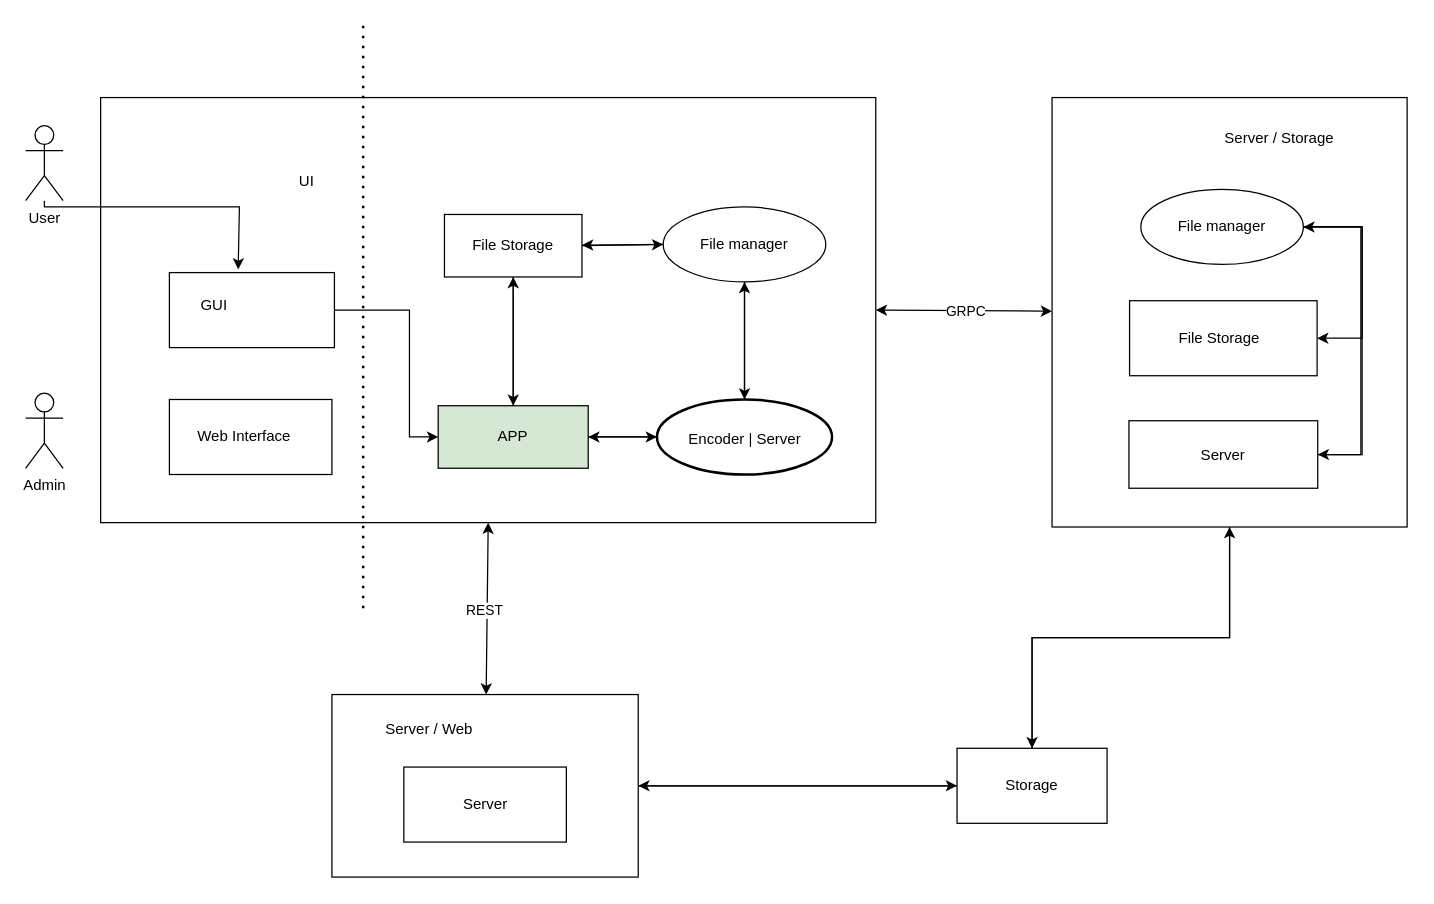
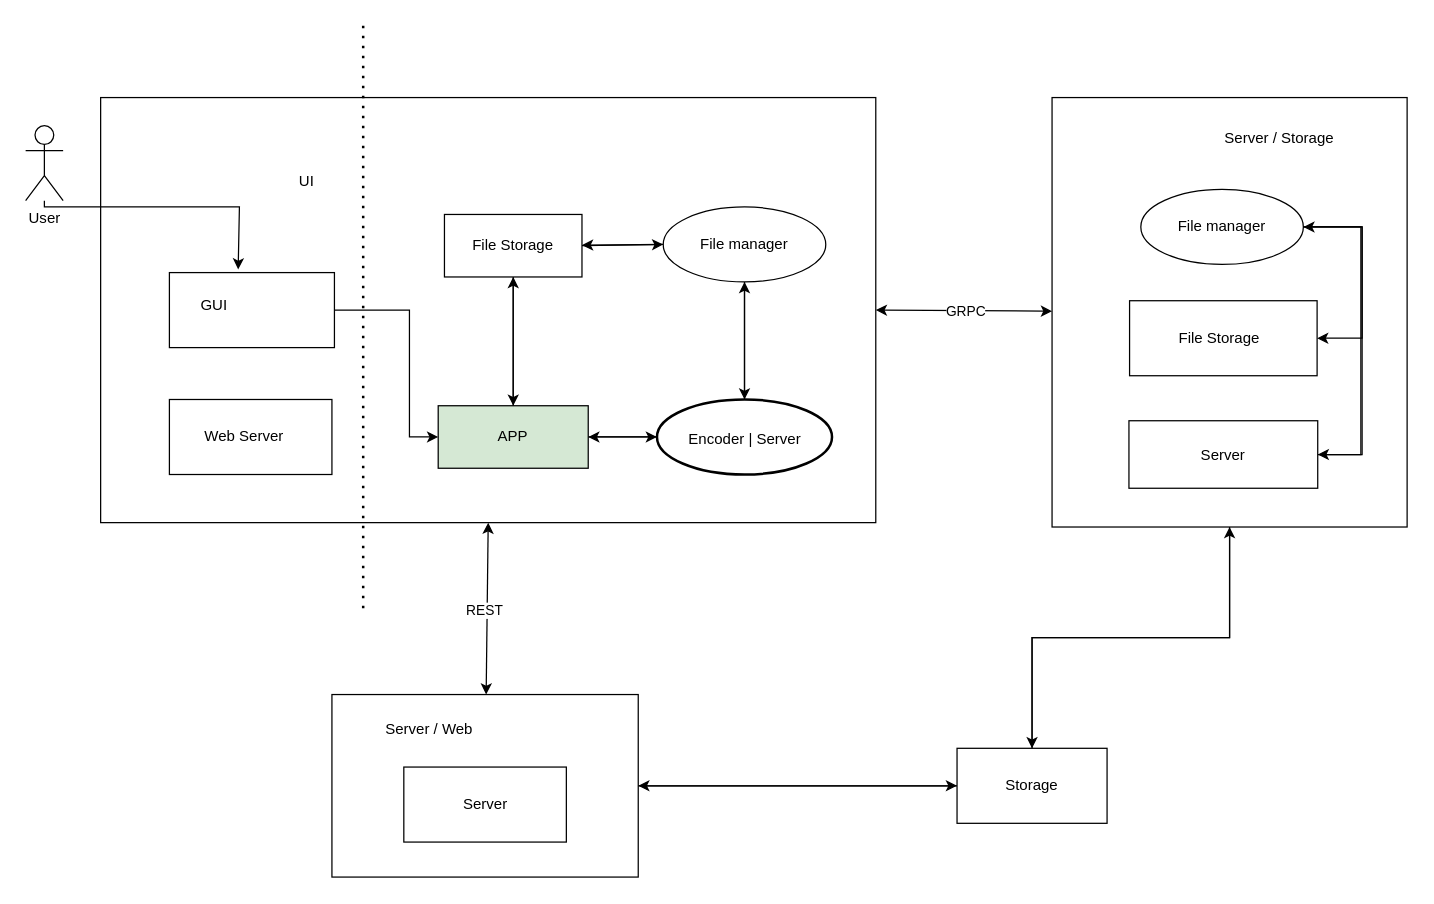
node "Admin": removed
node "Web Interface": label "Web Interface" -> "Web Server"
